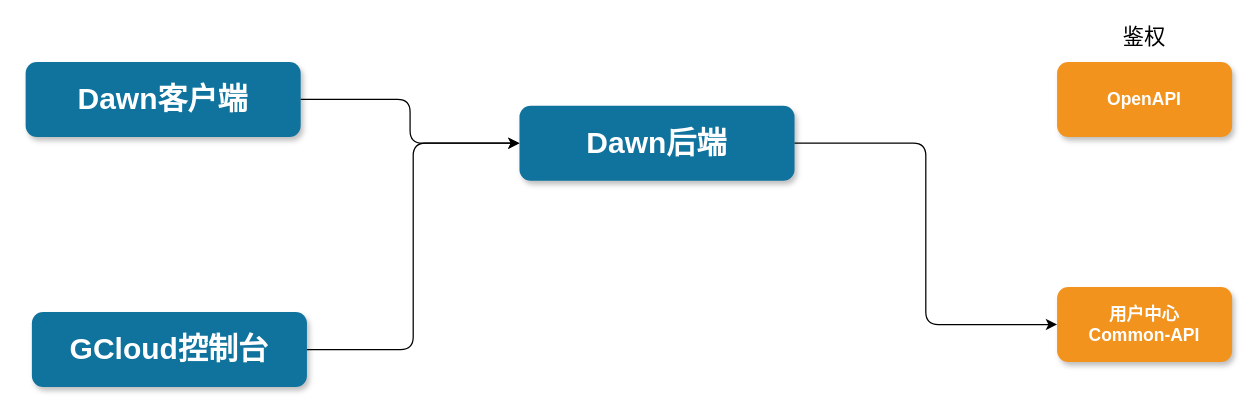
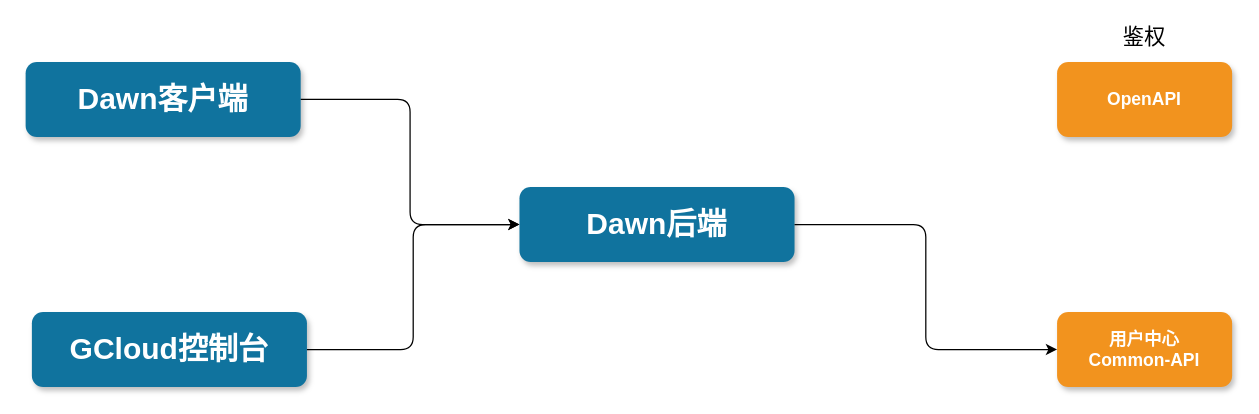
node "Dawn后端": moved (657, 143) -> (657, 224)
node "用户中心 Common-API": moved (1144, 324) -> (1144, 349)
